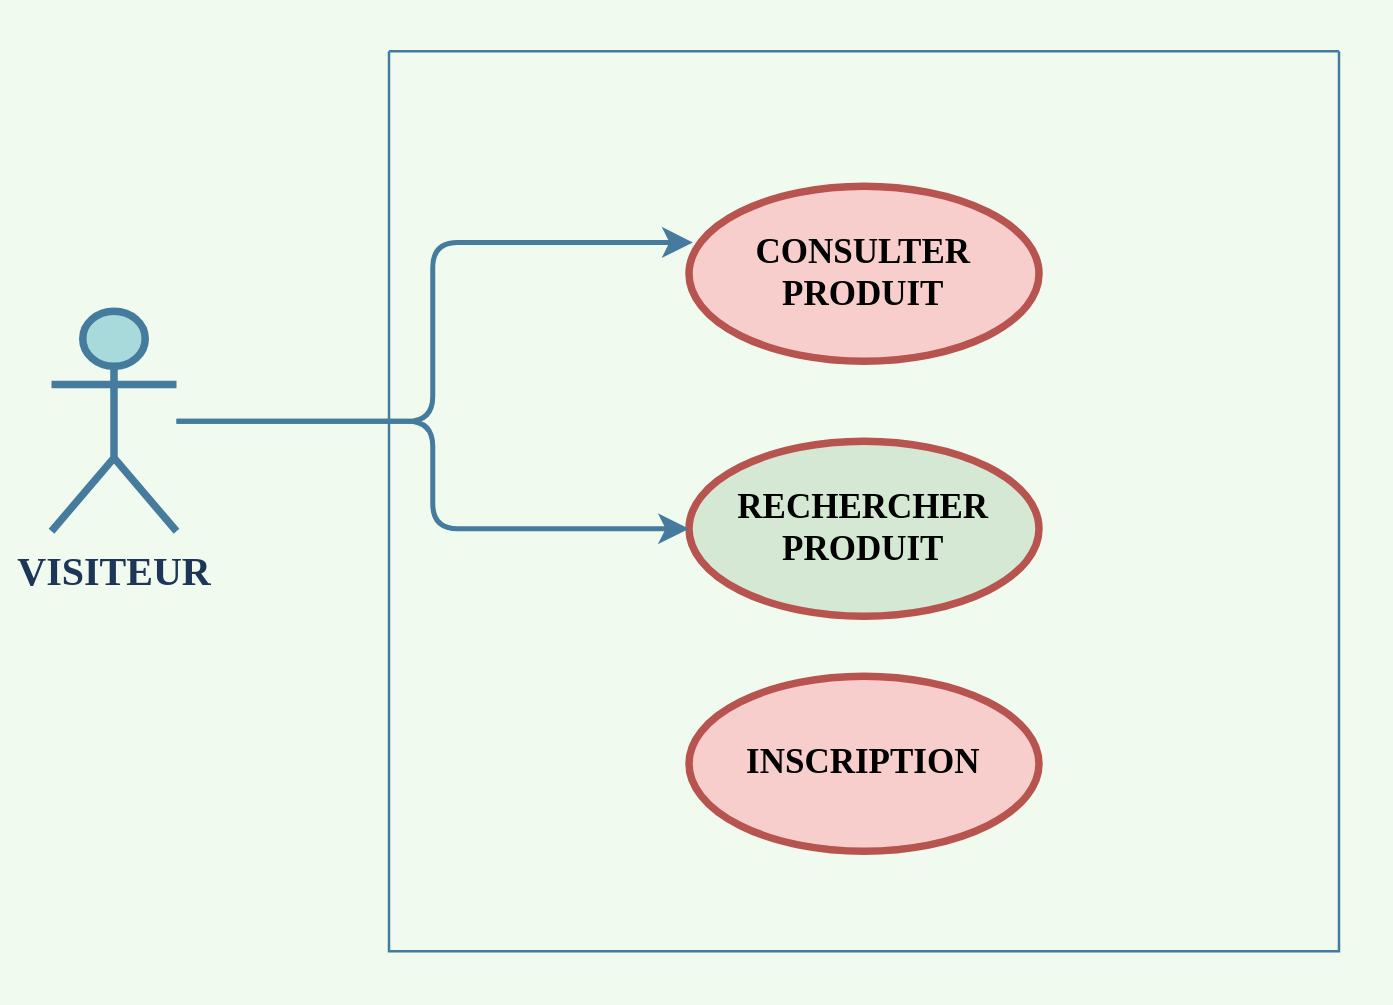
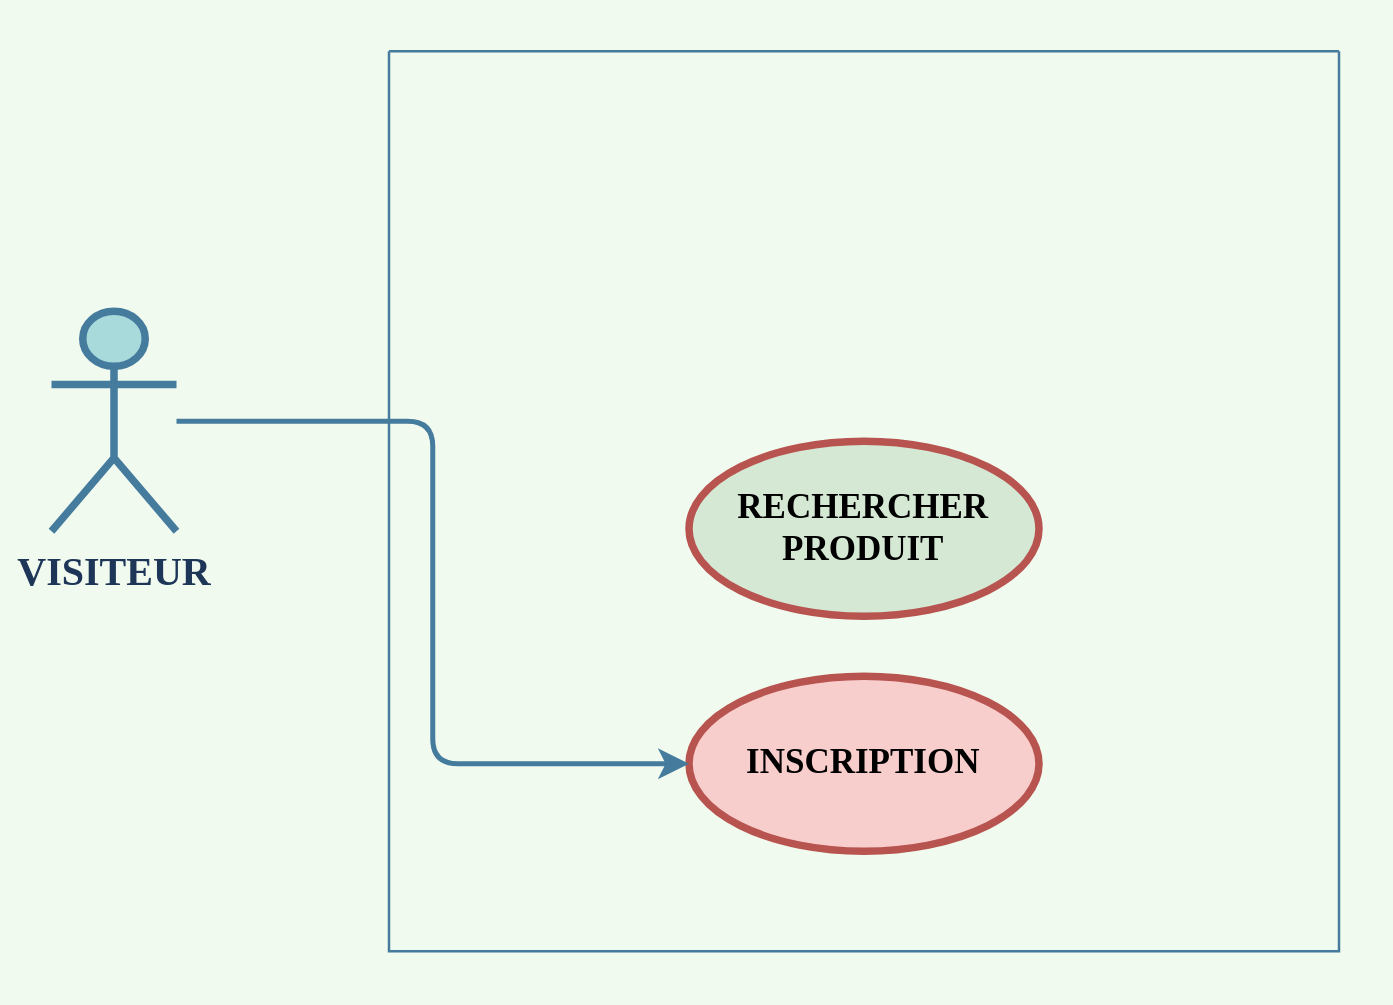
edge "VISITEUR" -> "CONSULTER PRODUIT": removed
node "CONSULTER PRODUIT": removed
edge "VISITEUR" -> "RECHERCHER PRODUIT": now "VISITEUR" -> "INSCRIPTION"
